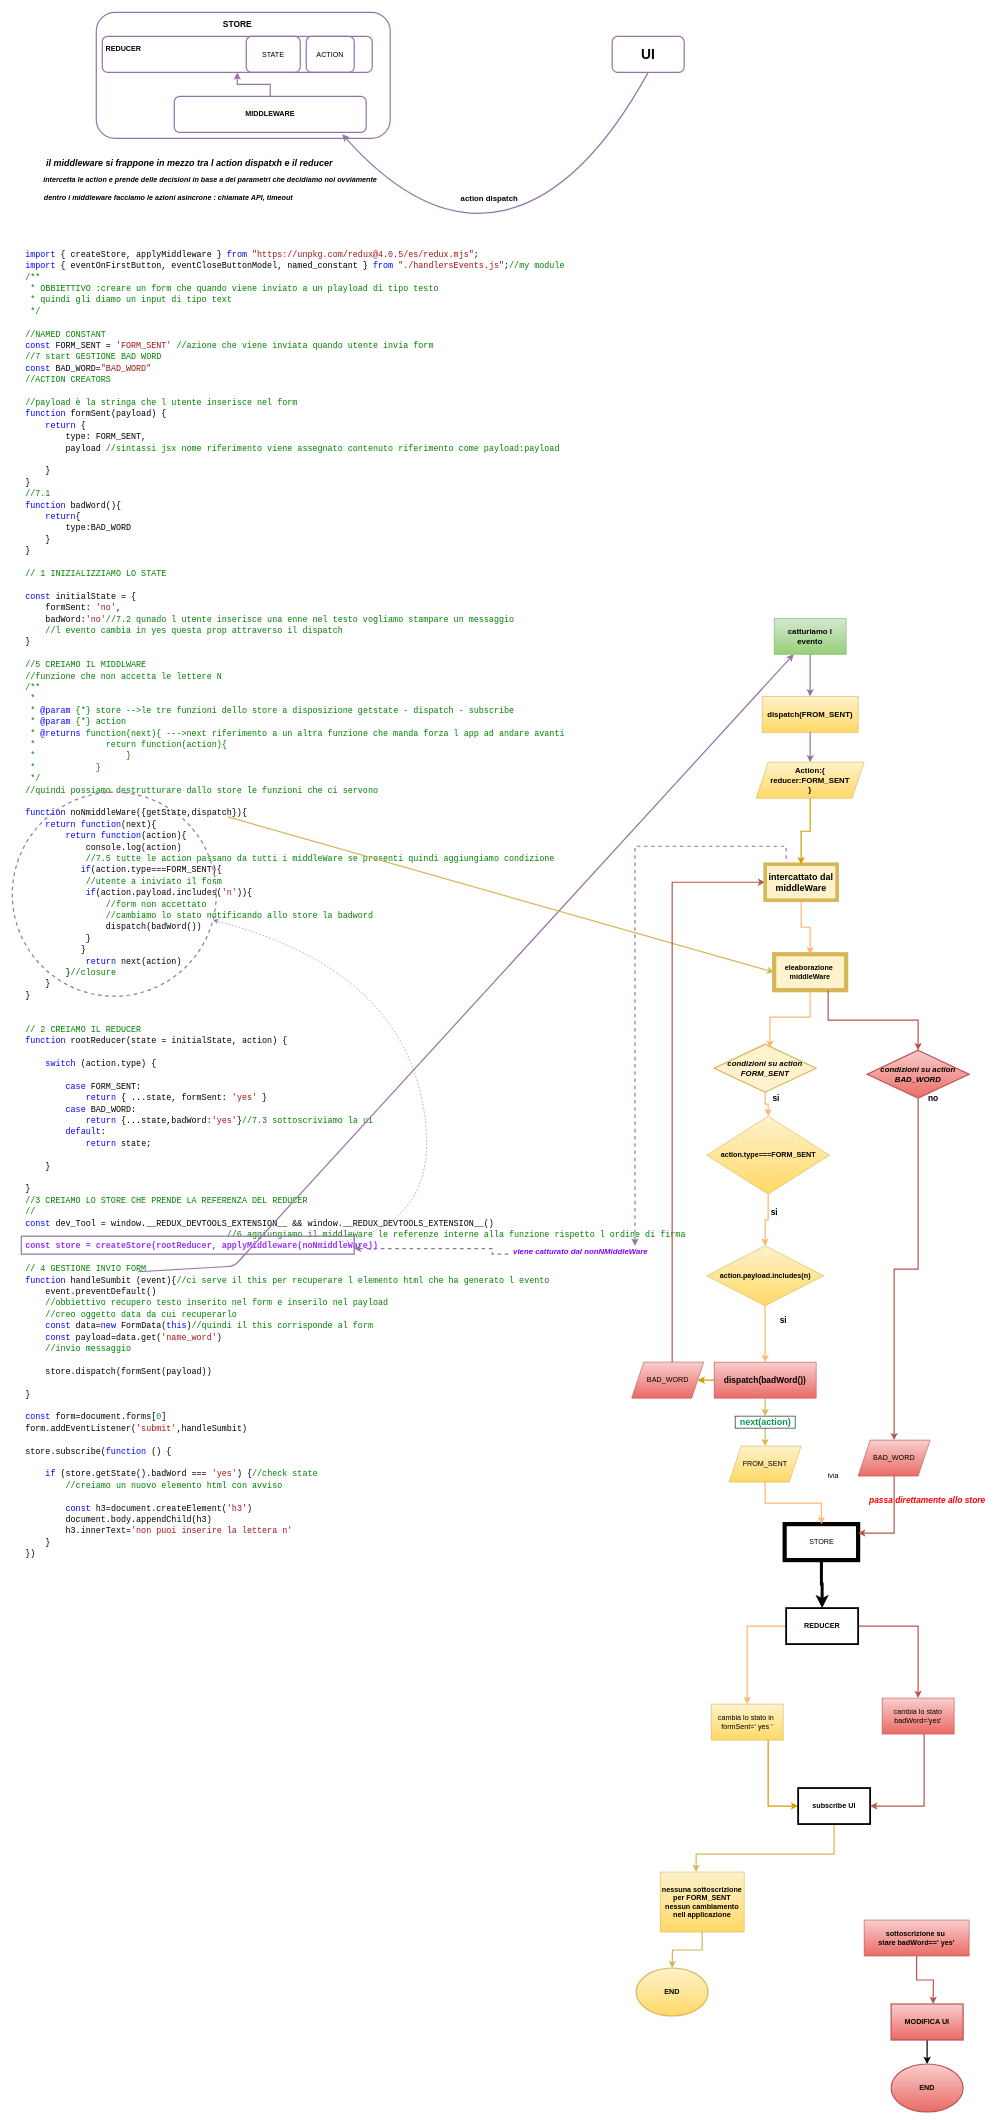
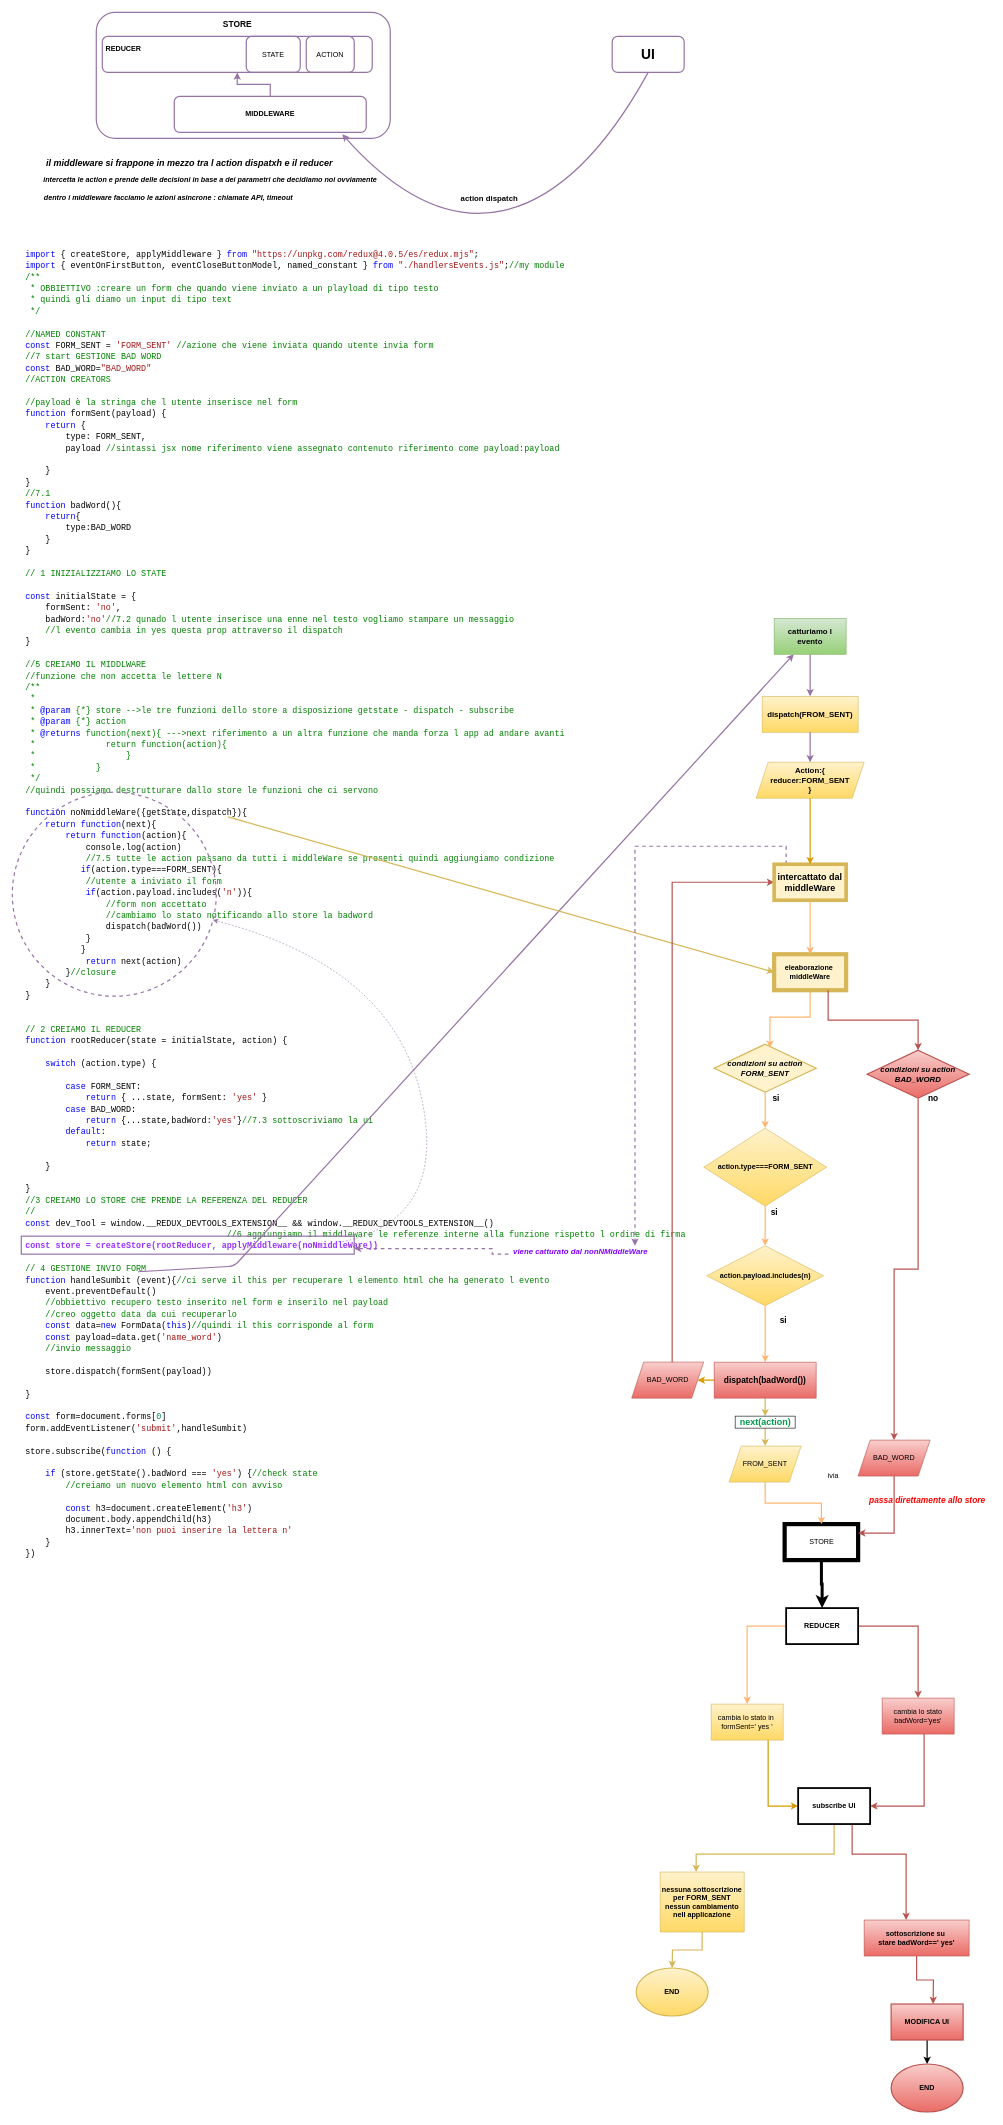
node "intercattato dal middleWare": moved (801, 882) -> (810, 882)
node "action.type===FORM_SENT": moved (768, 1155) -> (765, 1167)
edge "subscribe UI" -> "sottoscrizione su stare badWord==' yes'": added
